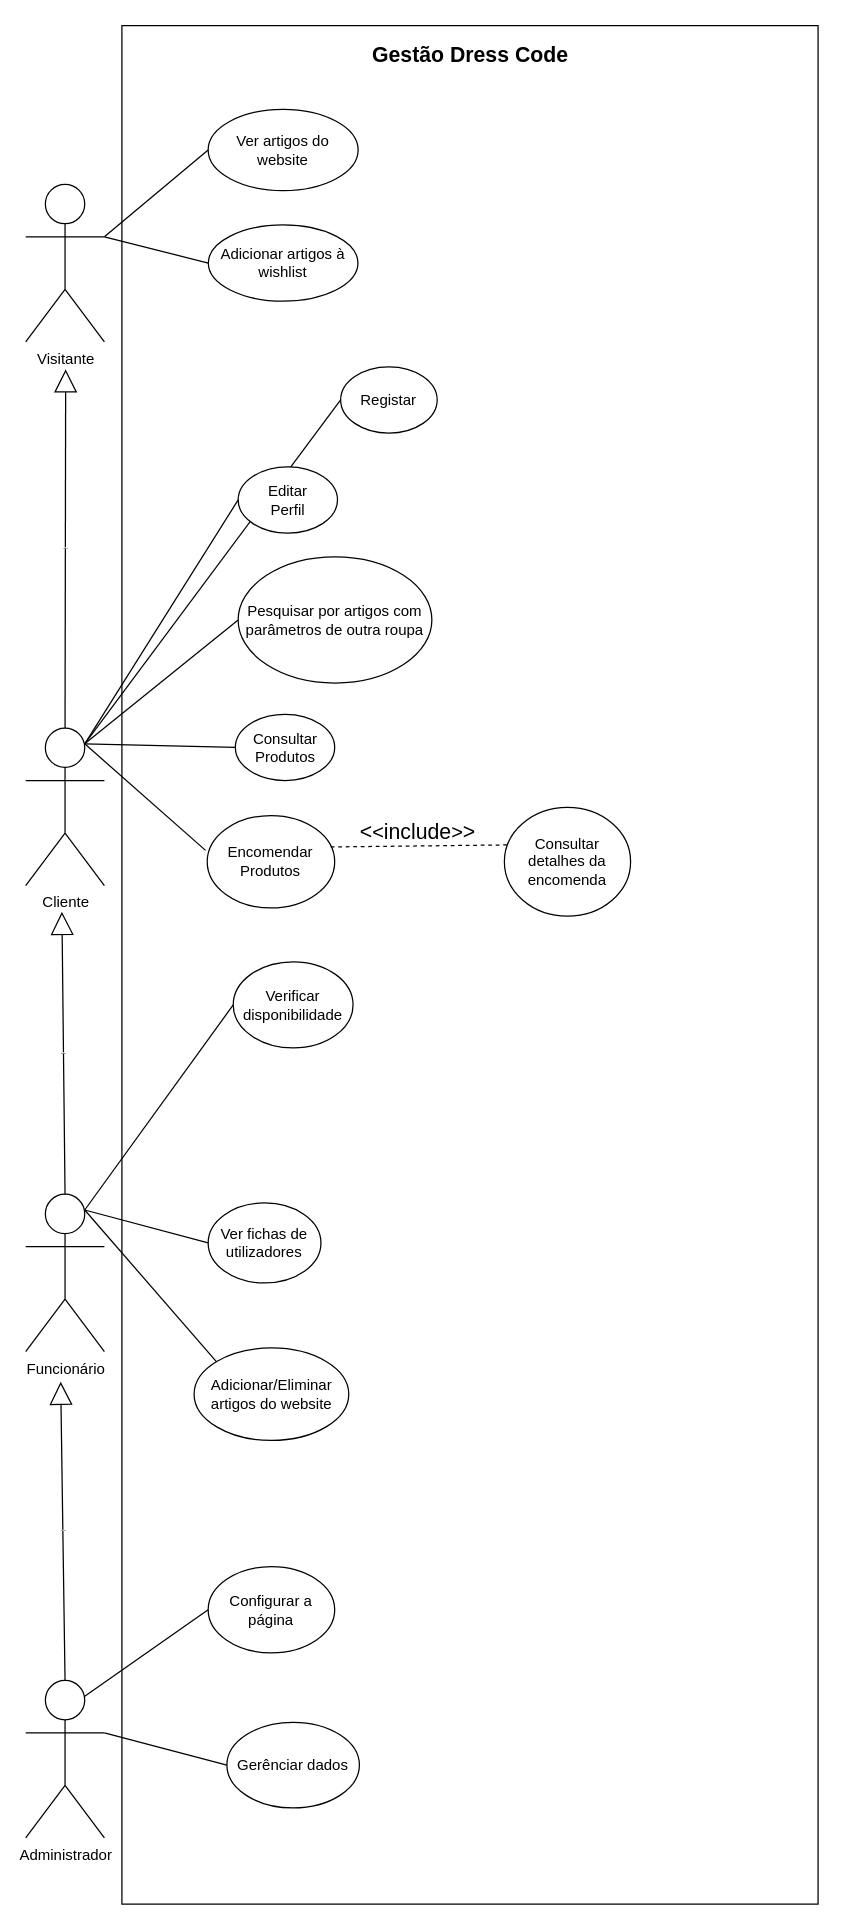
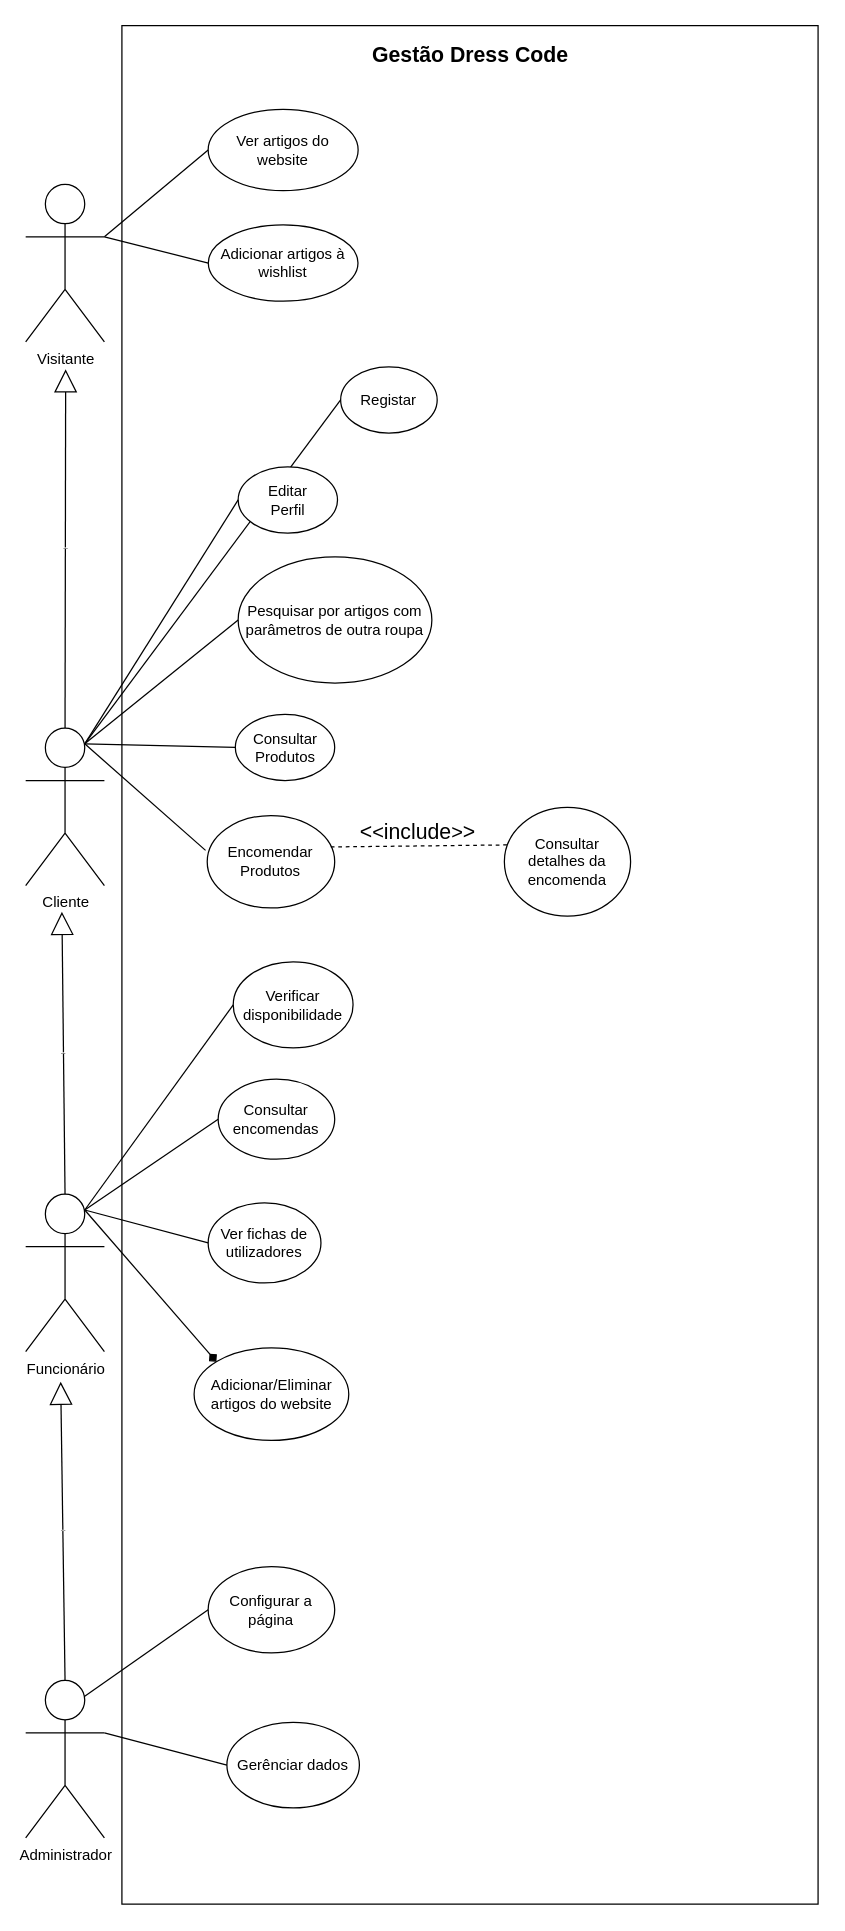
node "Consultar encomendas": added
edge "Consultar encomendas" -- "Funcionário": added
edge "Funcionário" -- "Adicionar/Eliminar artigos do website": arrowhead none -> diamond
